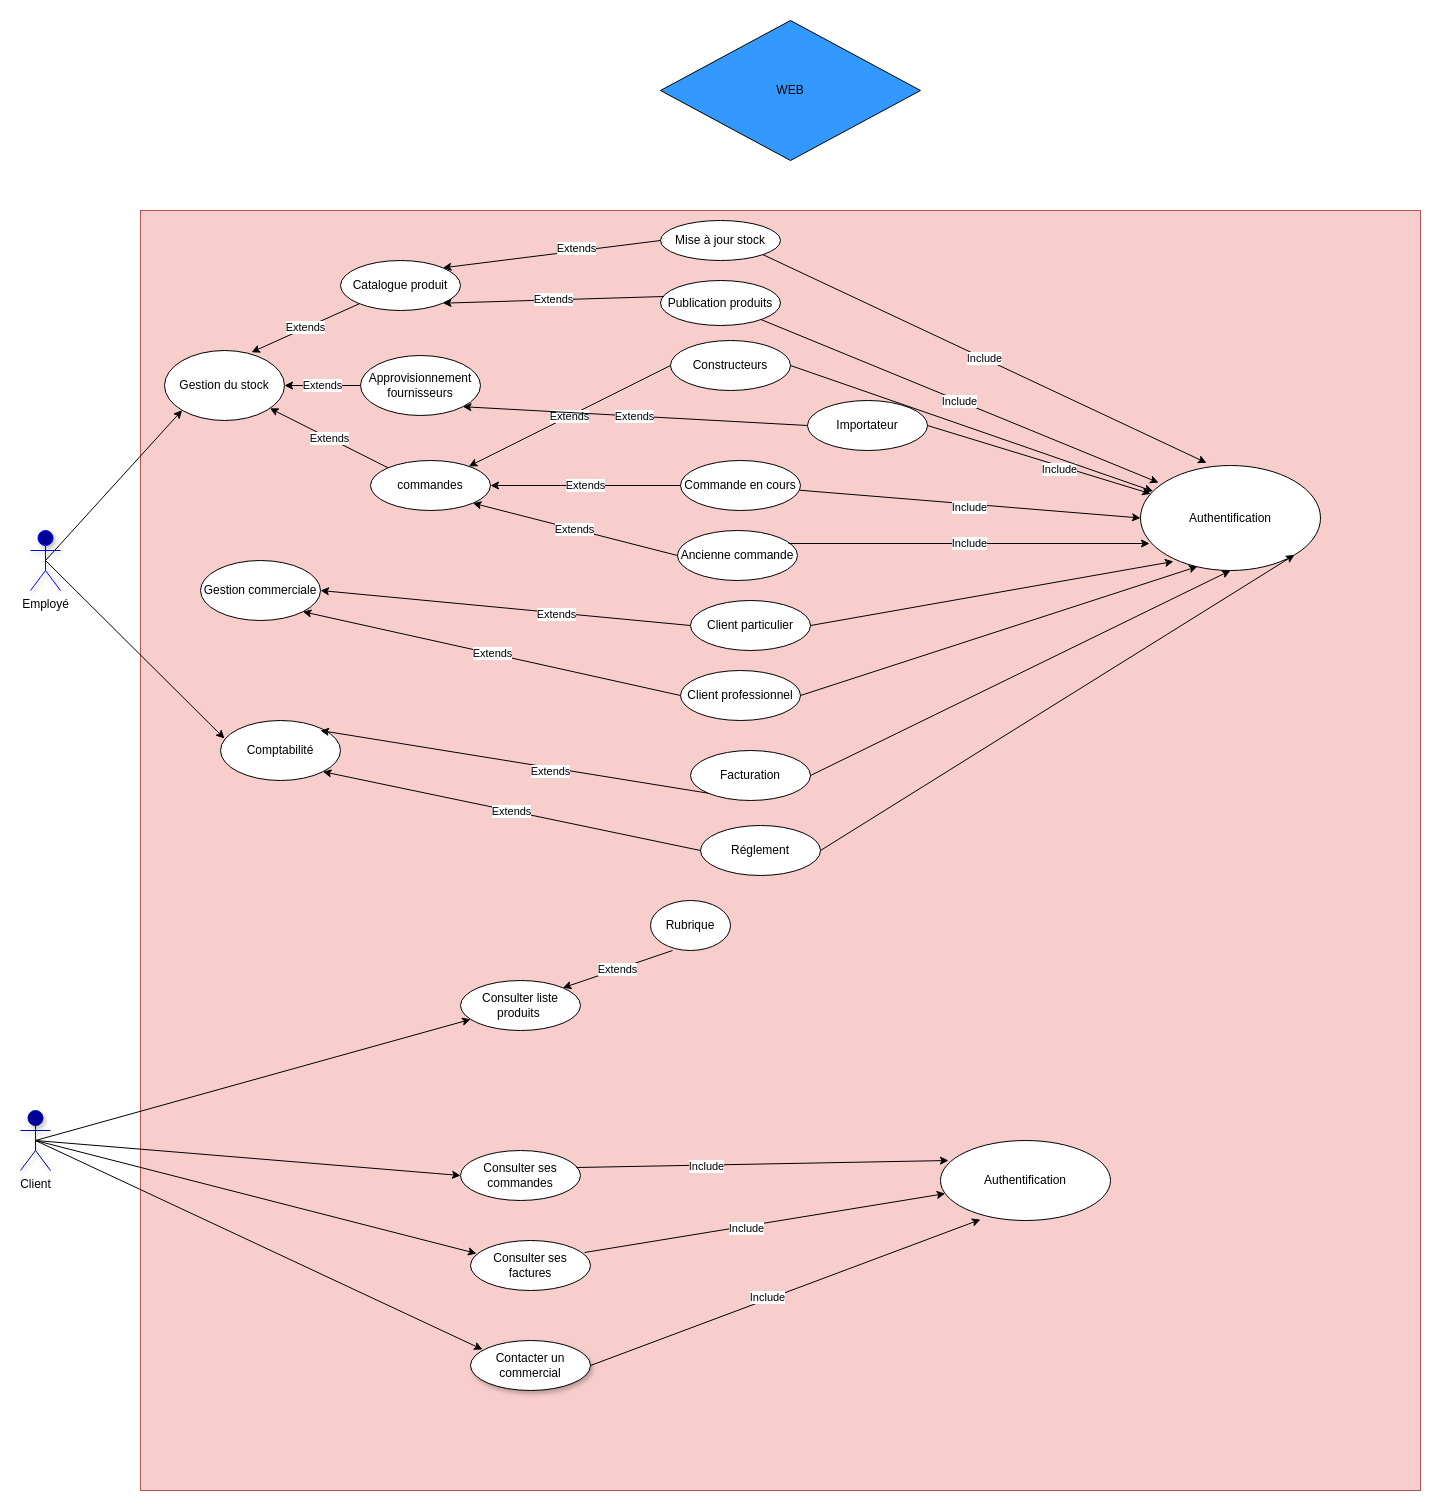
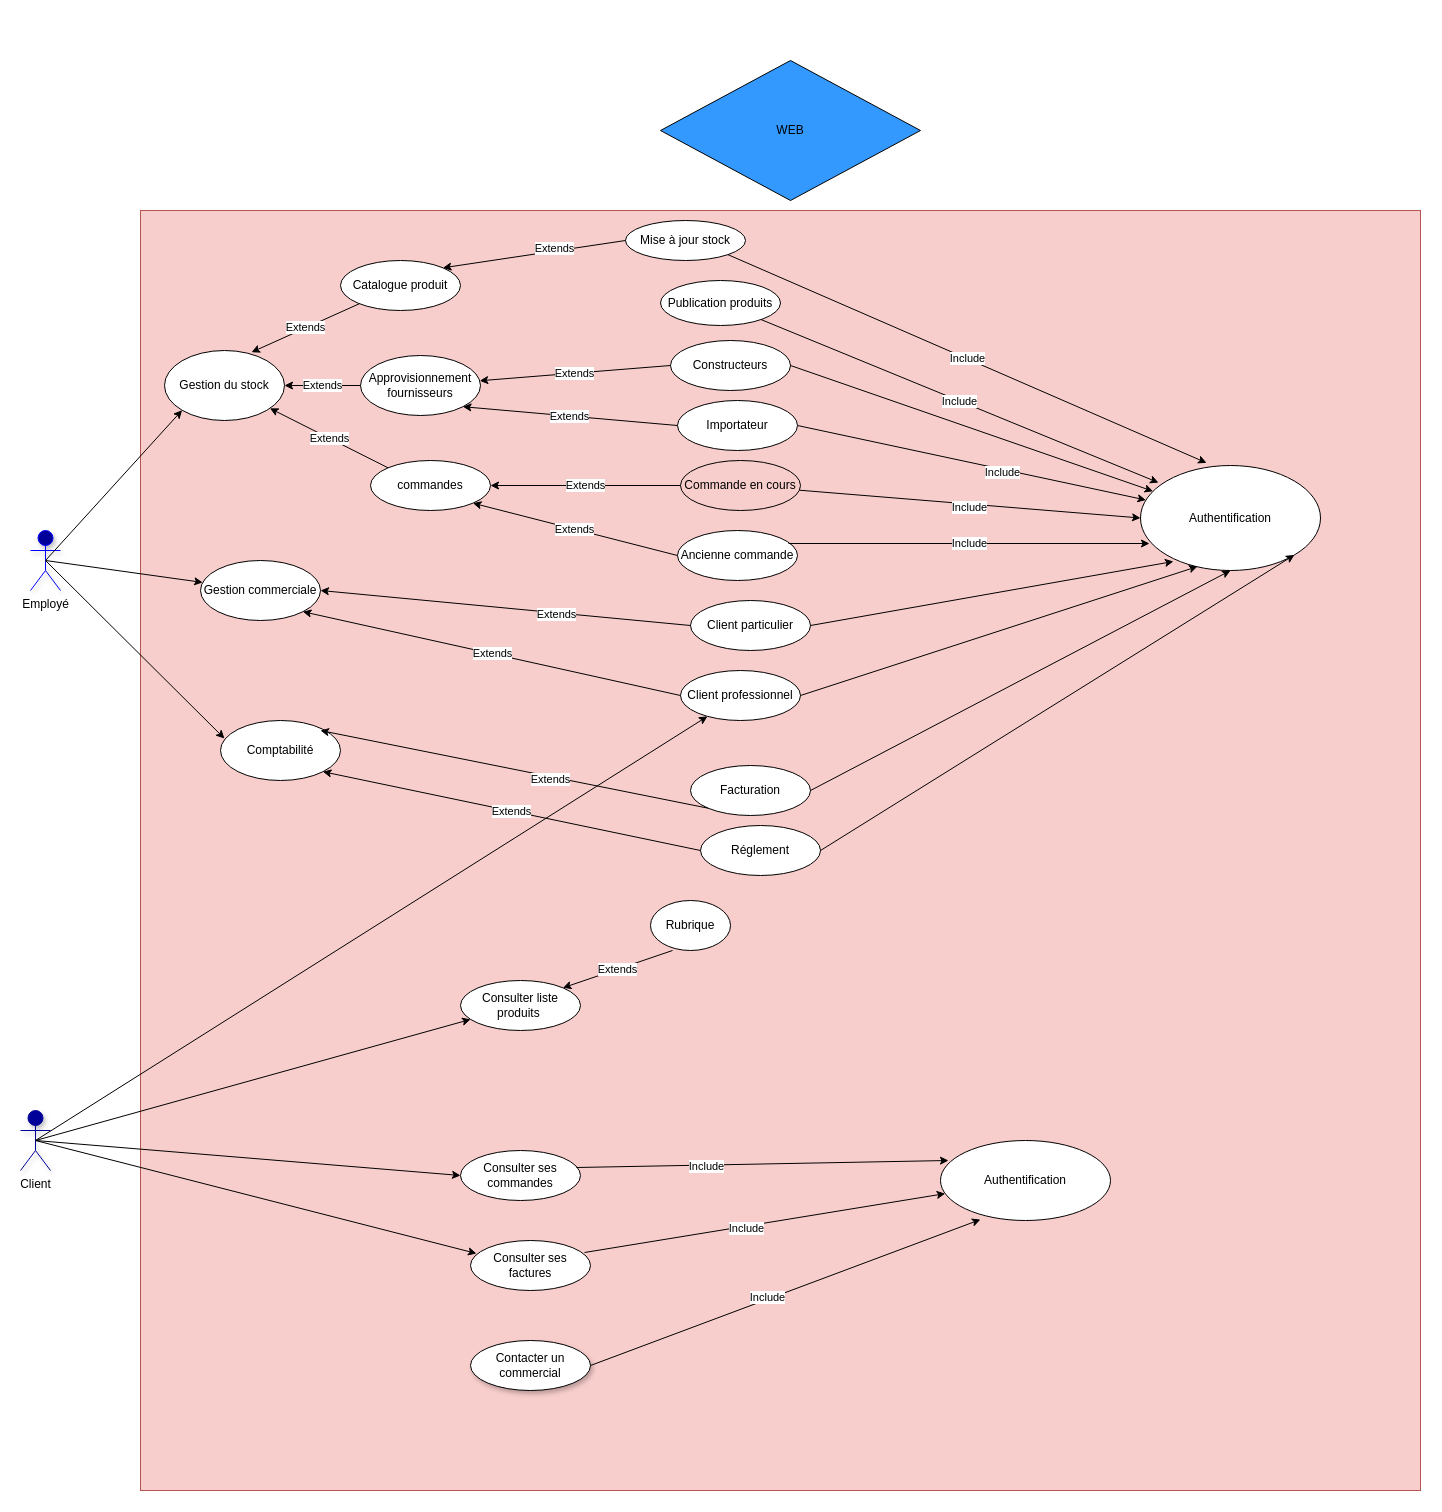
node "WEB": moved (791, 91) -> (791, 131)
node "Mise à jour stock": moved (721, 241) -> (686, 241)
edge "Publication produits" -> "Catalogue produit": removed, label "Extends"
edge "Constructeurs" -> "commandes": now "Constructeurs" -> "Approvisionnement fournisseurs"
node "Importateur": moved (868, 426) -> (738, 426)
node "Commande en cours": fillcolor #ffffff -> #f8cecc
edge "Employé" -> "Gestion commerciale": added
node "Facturation": moved (751, 776) -> (751, 791)
edge "Client" -> "Contacter un commercial": now "Client" -> "Client professionnel"
